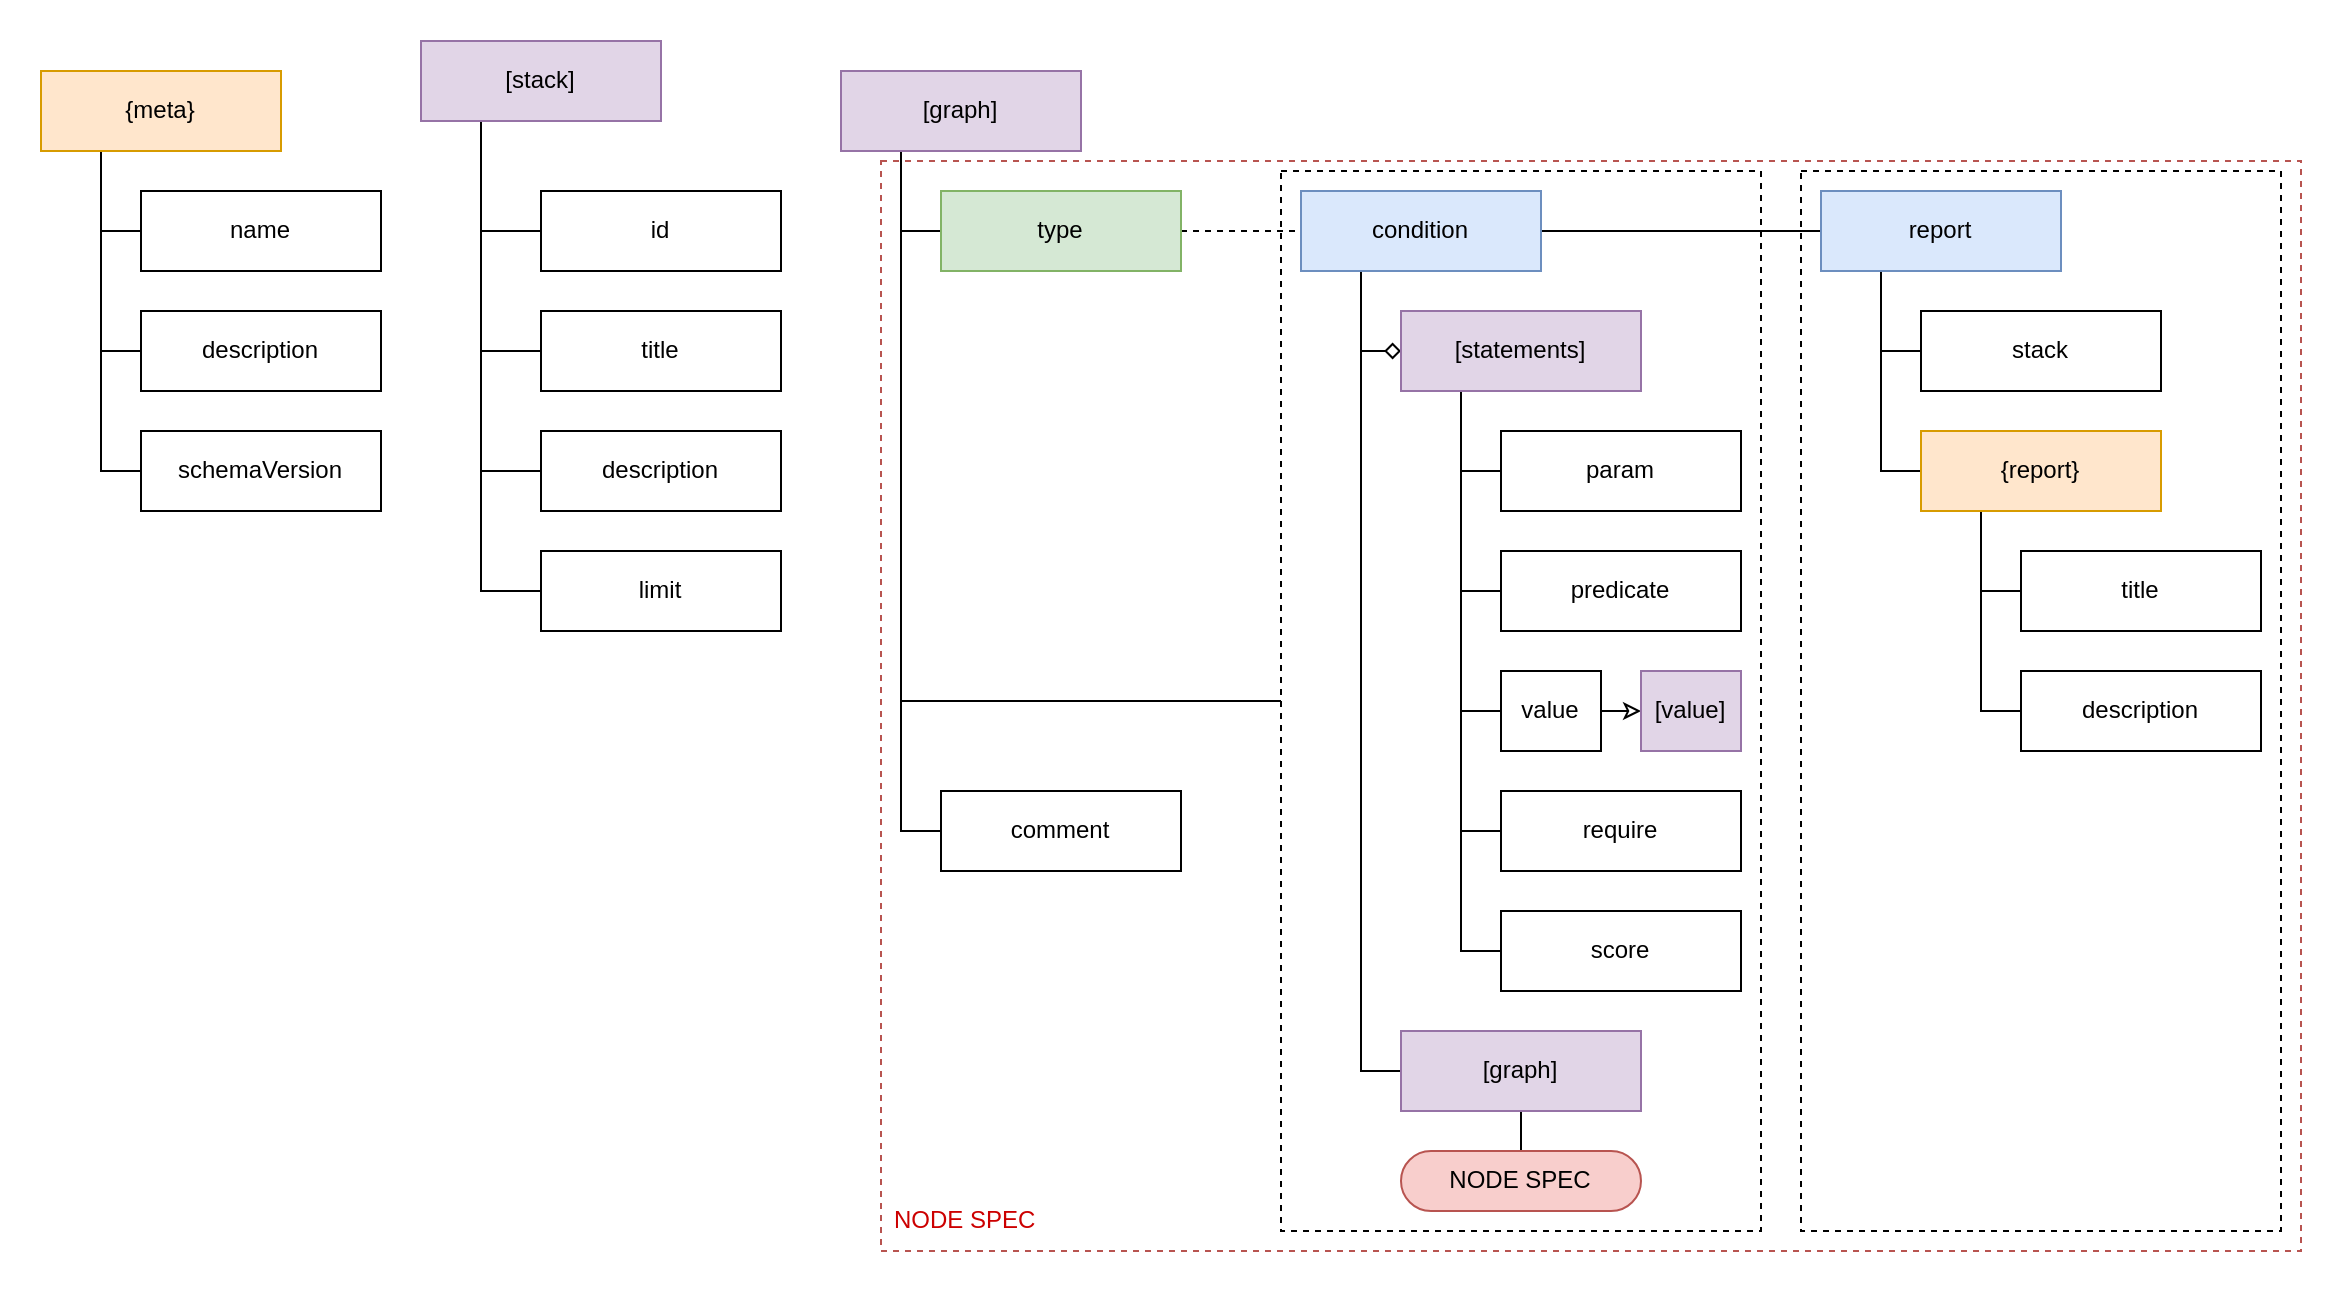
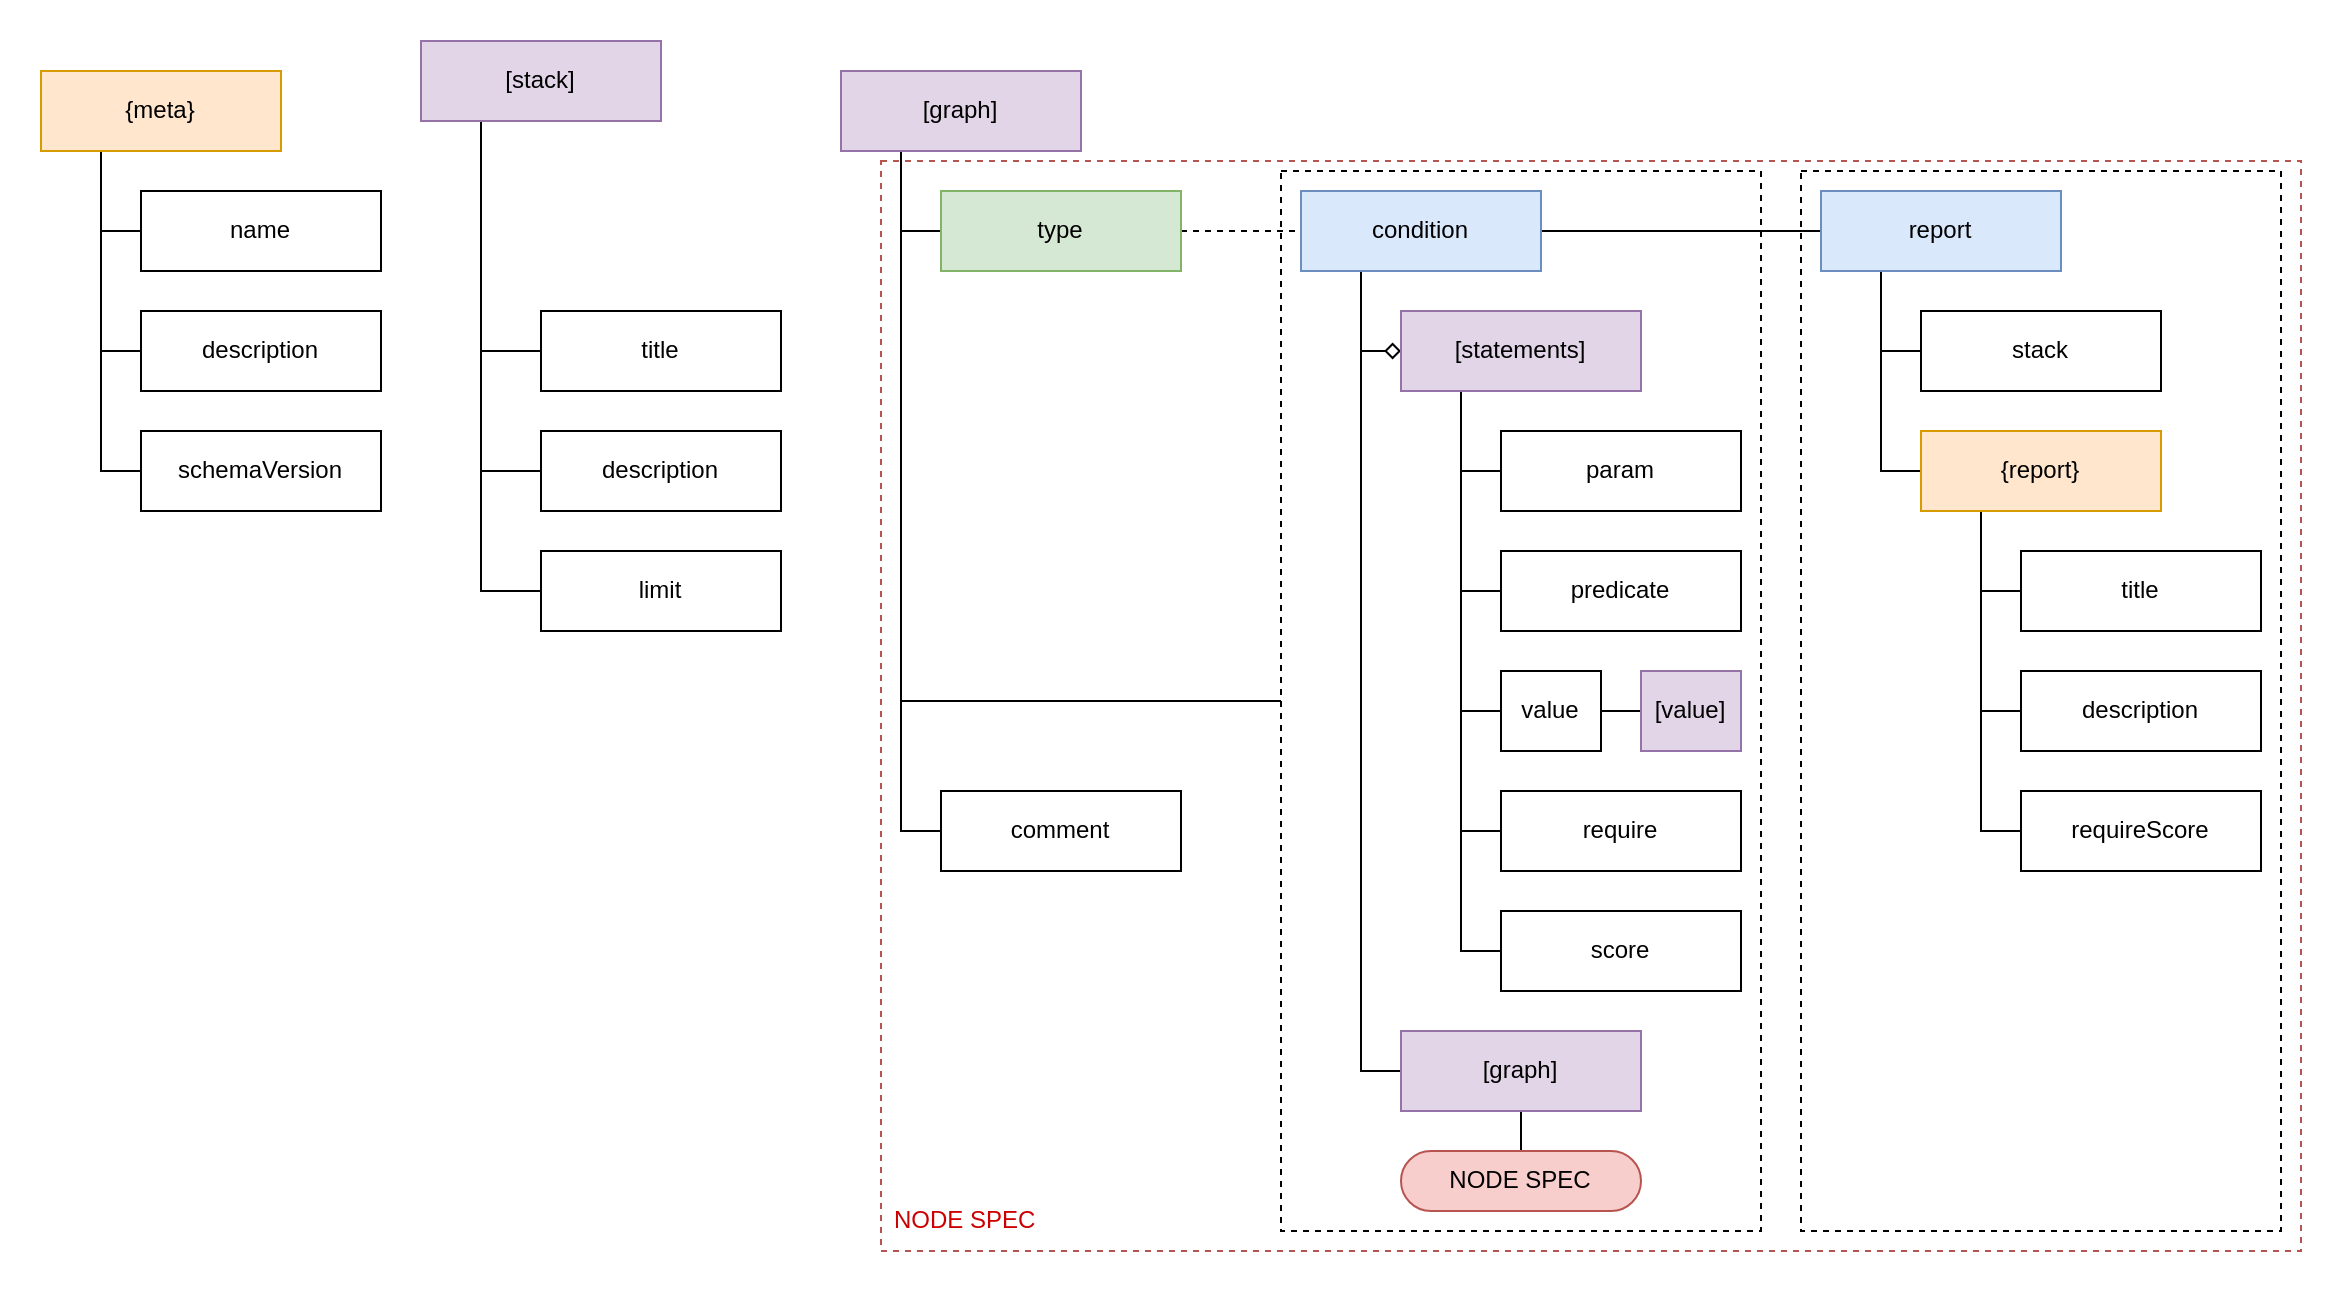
edge "[stack]" -- "id": removed
node "id": removed
edge "value" -> "[value]": arrowhead classic -> none
edge "{report}" -- "requireScore": added
node "requireScore": added
